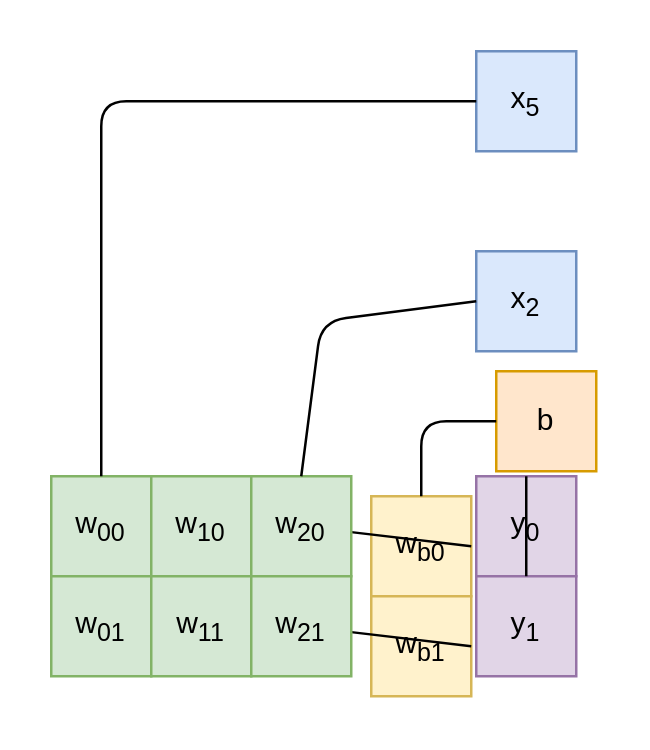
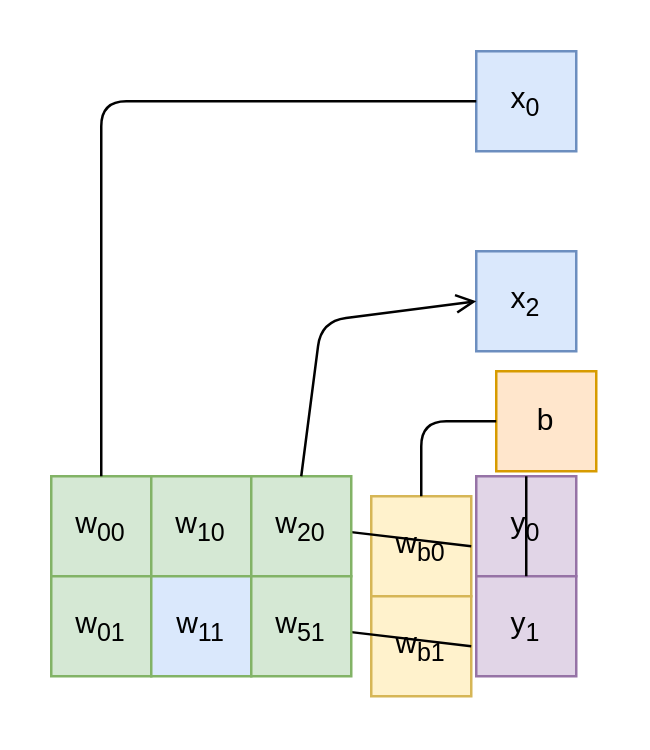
node "x5": label "x5" -> "x0"
edge "x2" -- "w20": arrowhead none -> open
node "w11": fillcolor #d5e8d4 -> #dae8fc
node "w21": label "w21" -> "w51"
